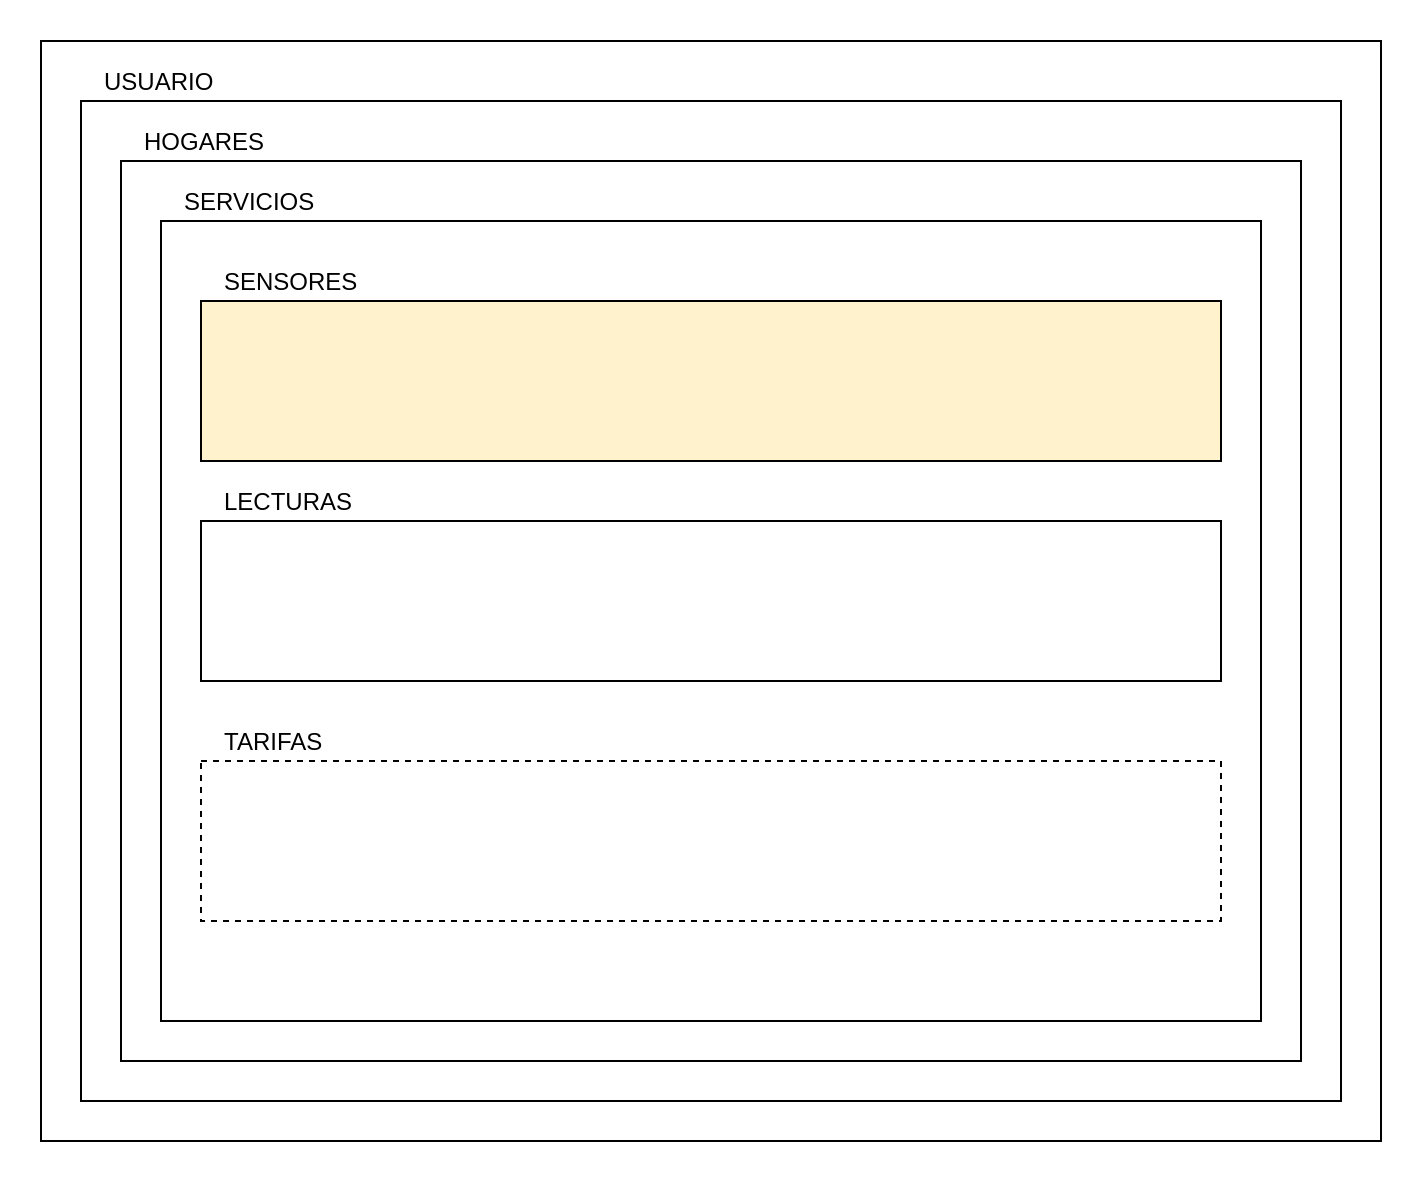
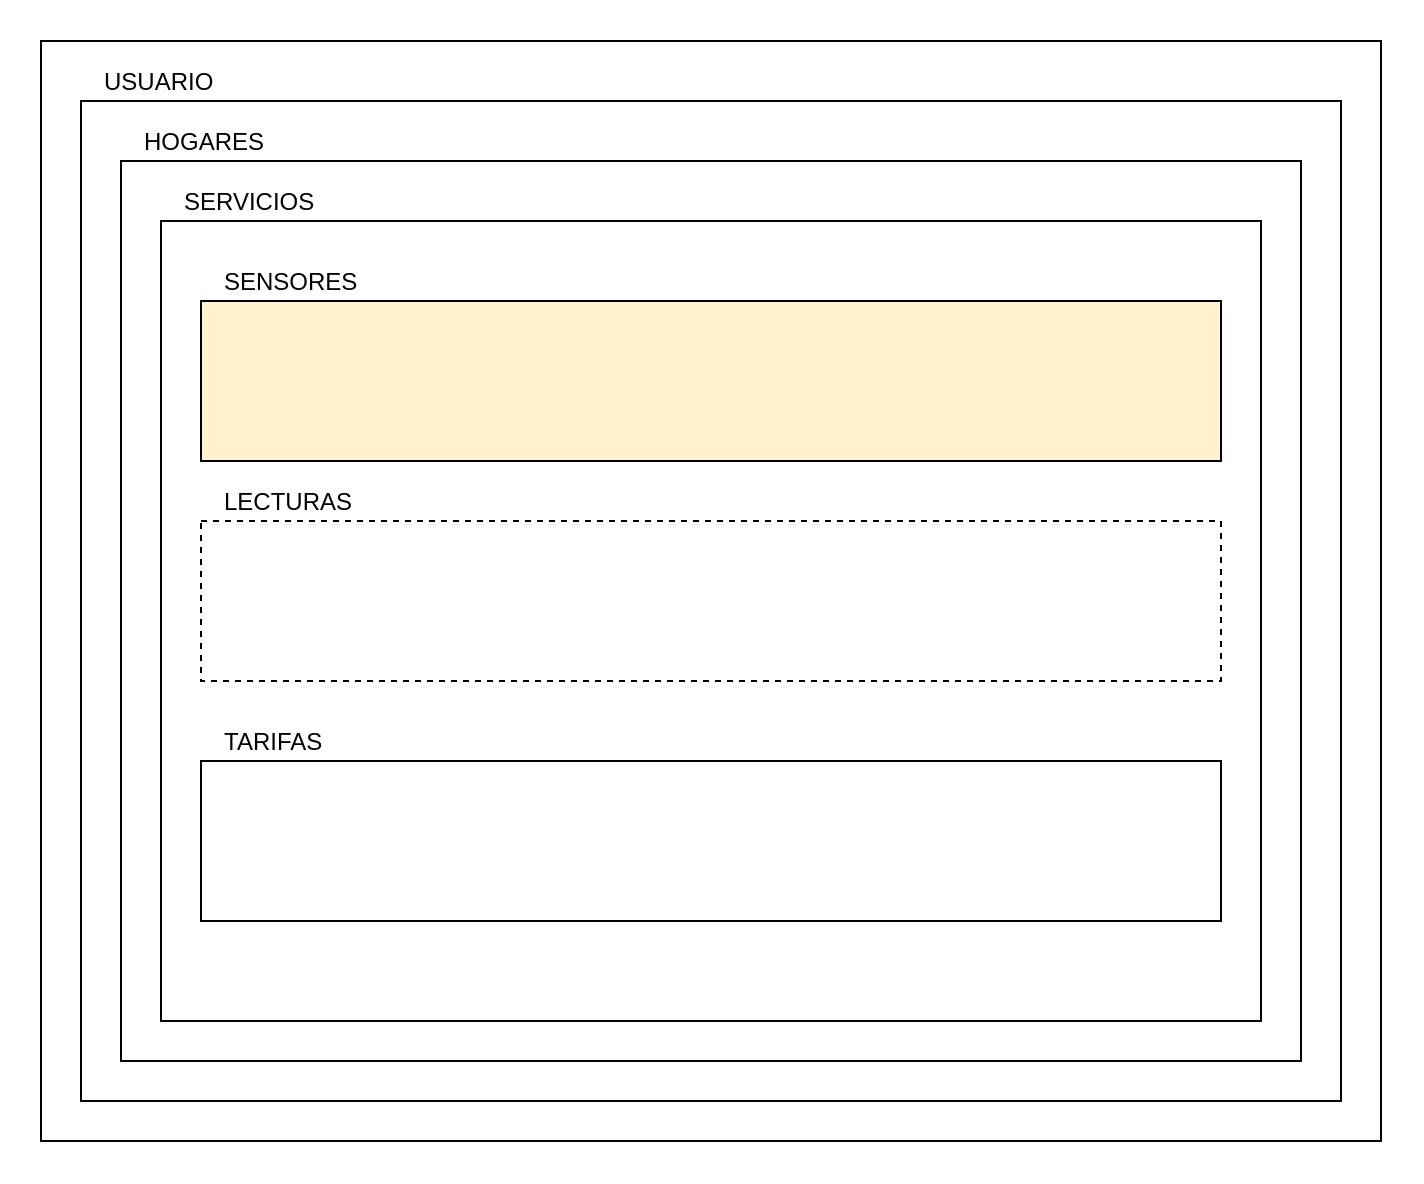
node "LECTURAS": style solid -> dashed
node "TARIFAS": style dashed -> solid
